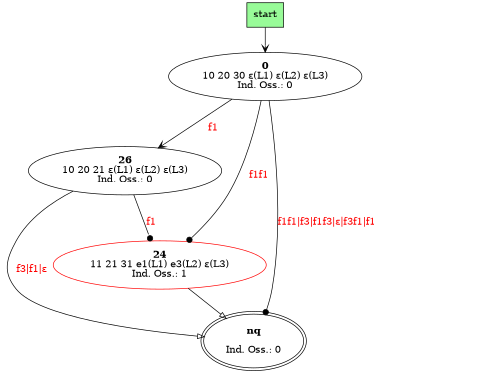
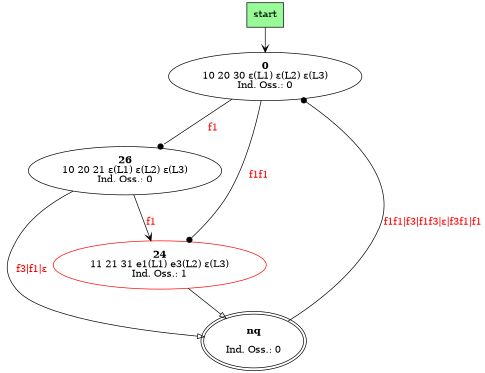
edge "0" -> "26": arrowhead vee -> dot
edge "0" -> "nq": reversed
edge "26" -> "24": arrowhead dot -> vee
